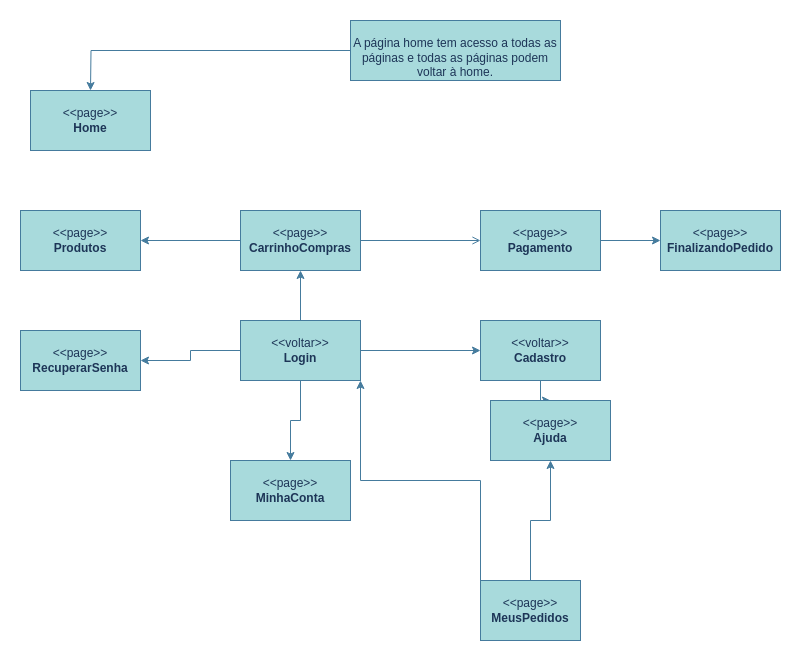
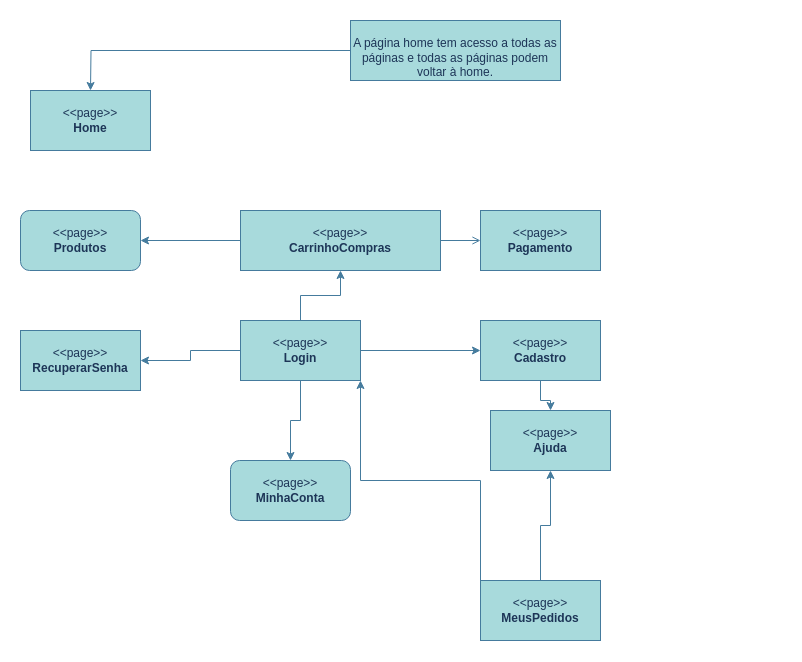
node "<<page>> Produtos": shape rectangle -> rounded rectangle
node "<<page>> CarrinhoCompras": size 120x60 -> 200x60
edge "<<page>> Pagamento" -> "<<page>> FinalizandoPedido": removed
node "<<page>> FinalizandoPedido": removed
node "<<voltar>> Login": label "<<voltar>> Login" -> "<<page>> Login"
node "<<voltar>> Cadastro": label "<<voltar>> Cadastro" -> "<<page>> Cadastro"
node "<<page>> Ajuda": moved (551, 431) -> (551, 441)
node "<<page>> MinhaConta": shape rectangle -> rounded rectangle
node "<<page>> MeusPedidos": size 100x60 -> 120x60
